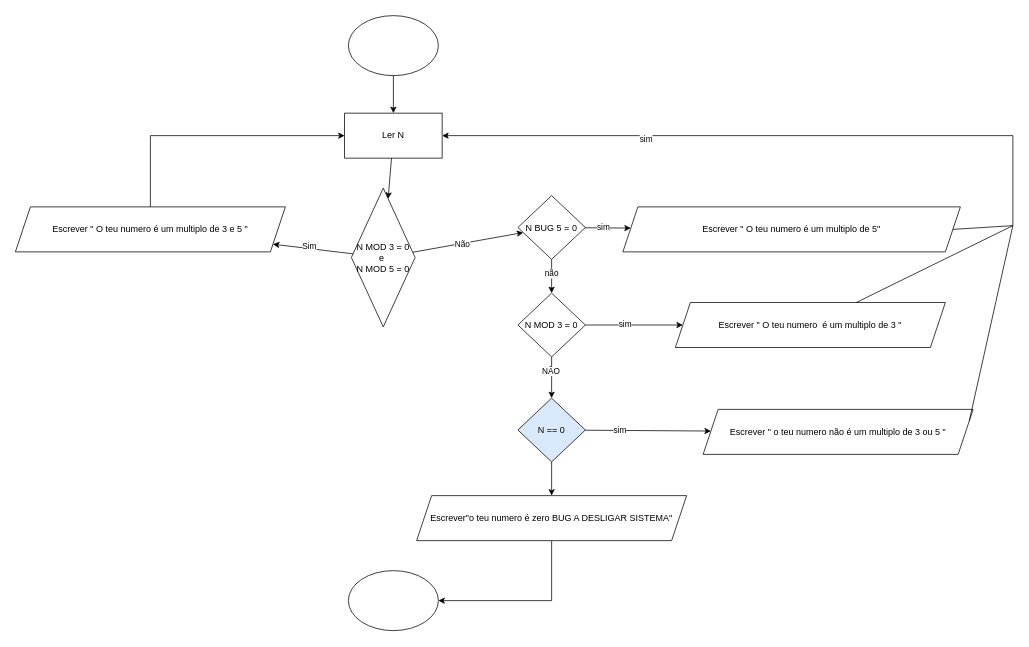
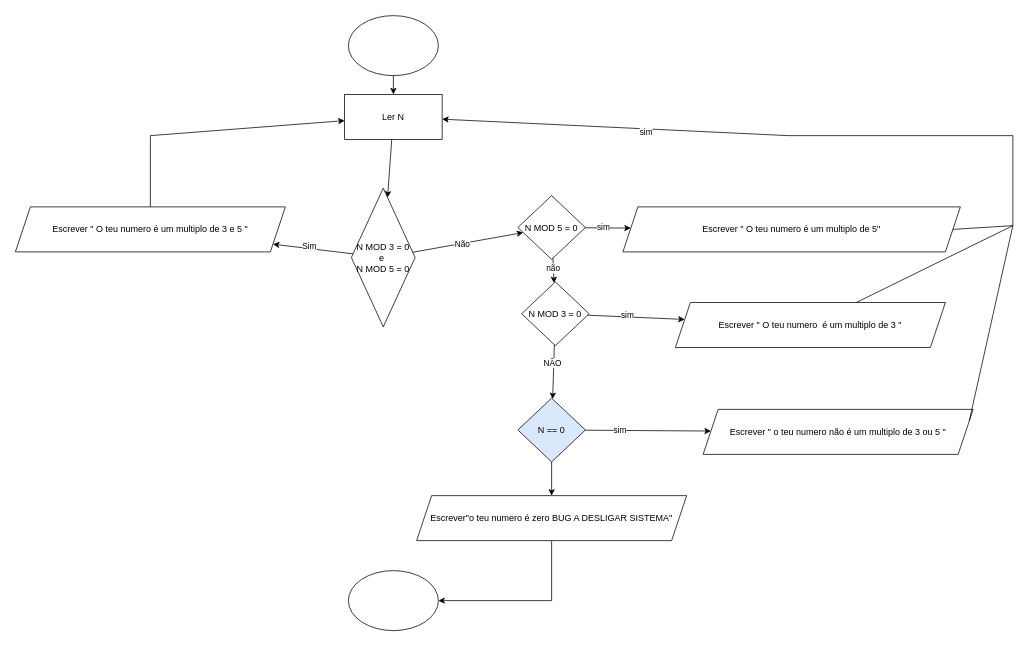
node "Ler N": moved (393, 135) -> (393, 117)
node "N BUG 5 = 0": label "N BUG 5 = 0" -> "N MOD 5 = 0"
node "N MOD 3 = 0": moved (552, 325) -> (555, 314)
